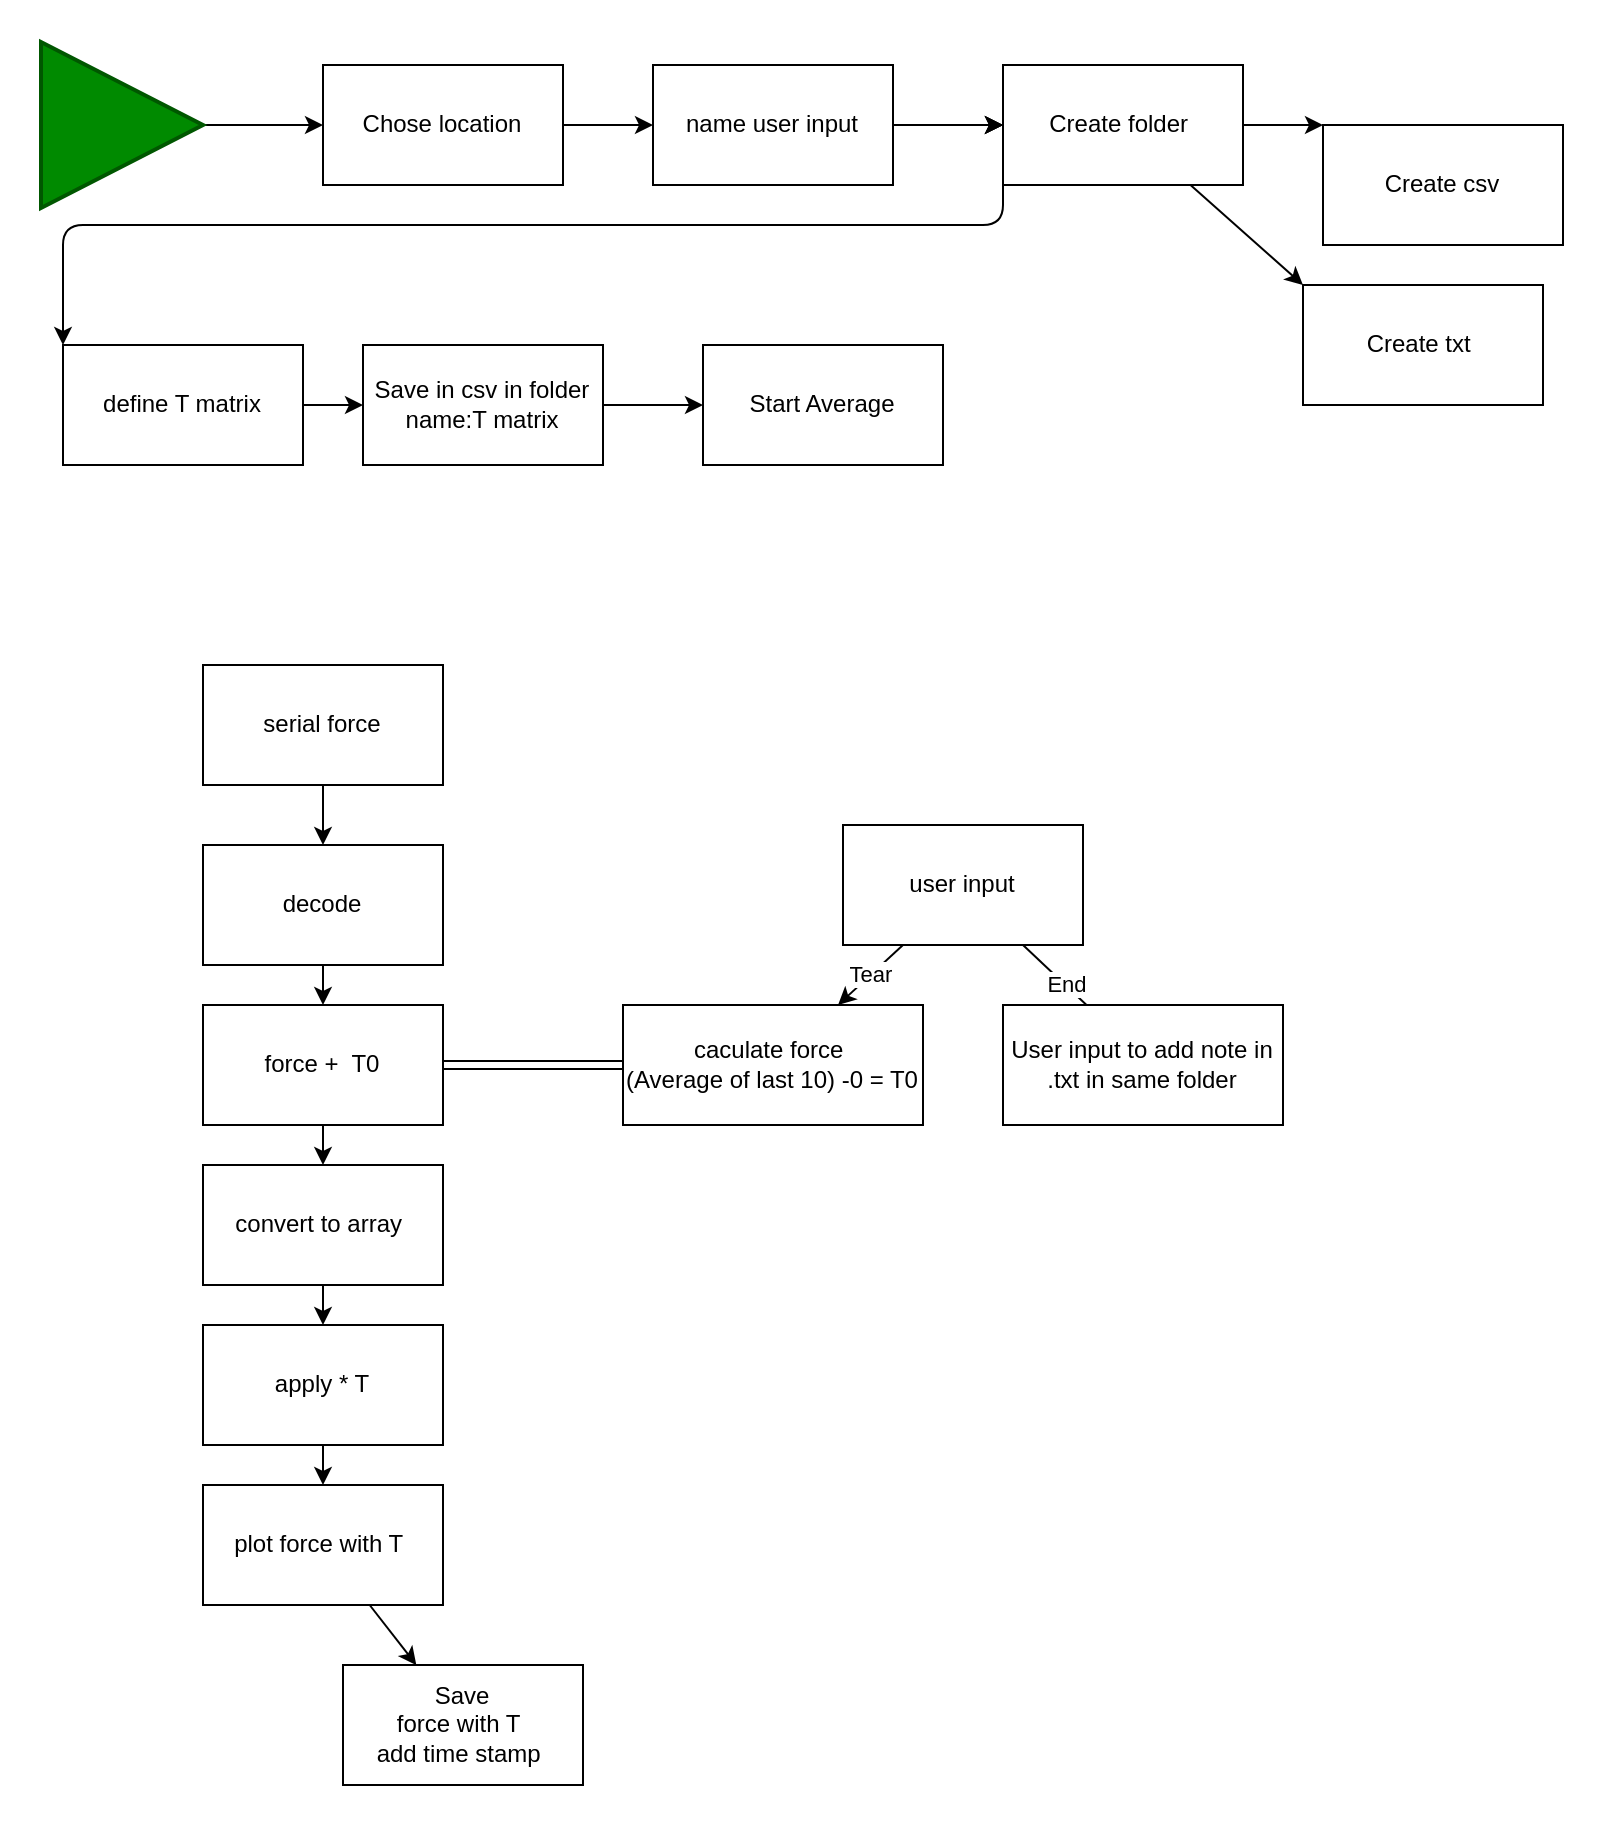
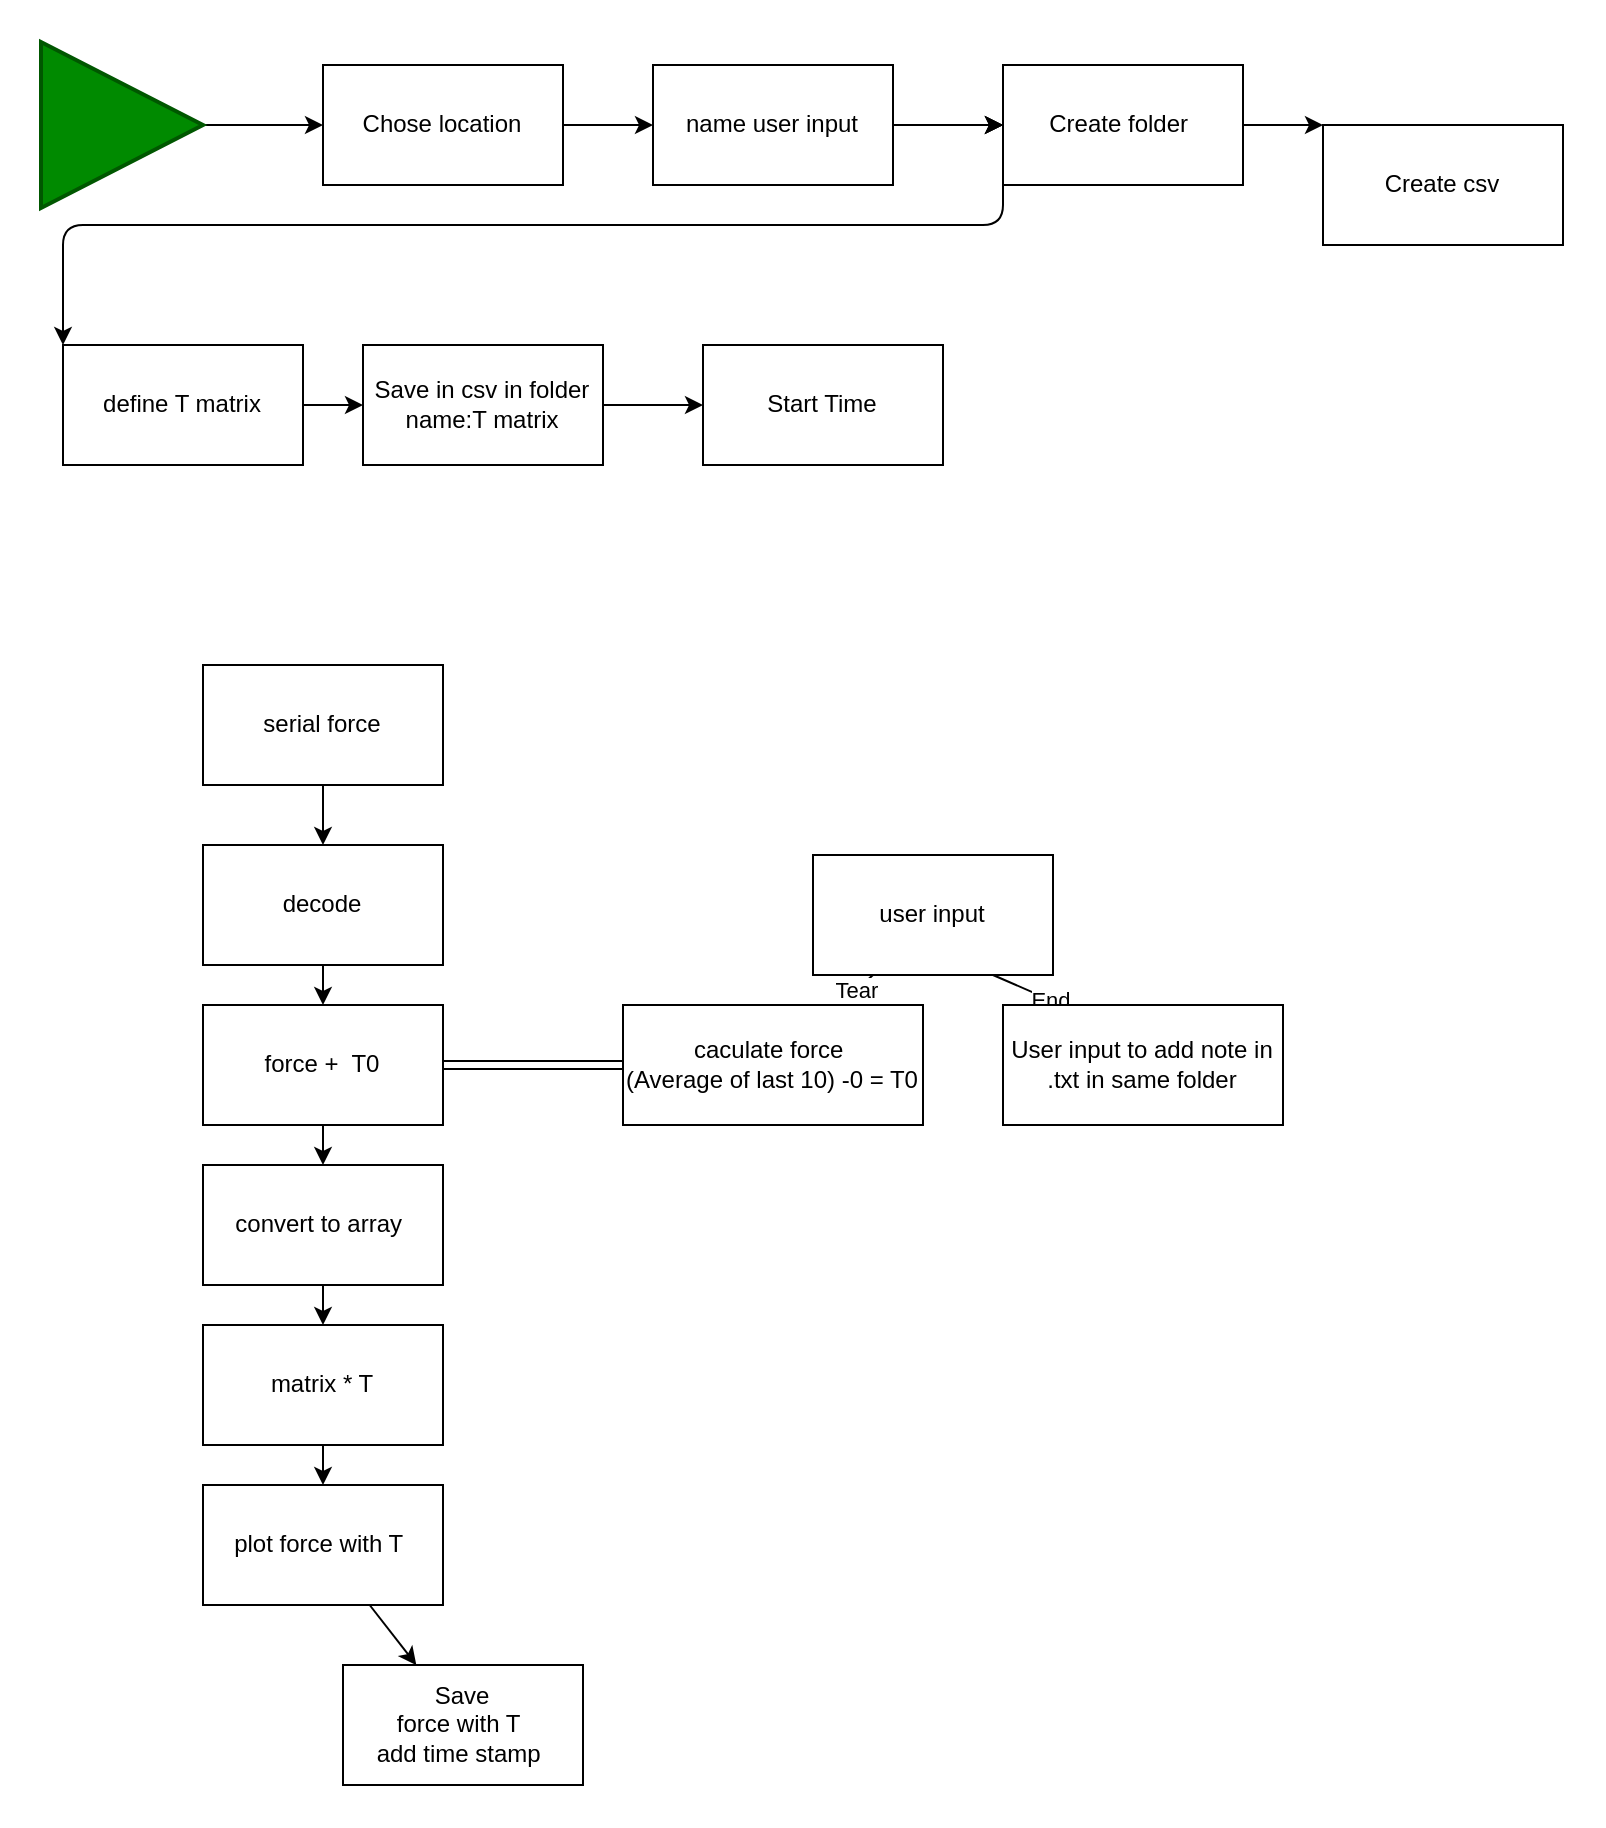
edge "Create folder" -> "Create txt": removed
node "Create txt": removed
node "Start Average": label "Start Average" -> "Start Time"
node "user input": moved (963, 885) -> (933, 915)
node "apply * T": label "apply * T" -> "matrix * T"
